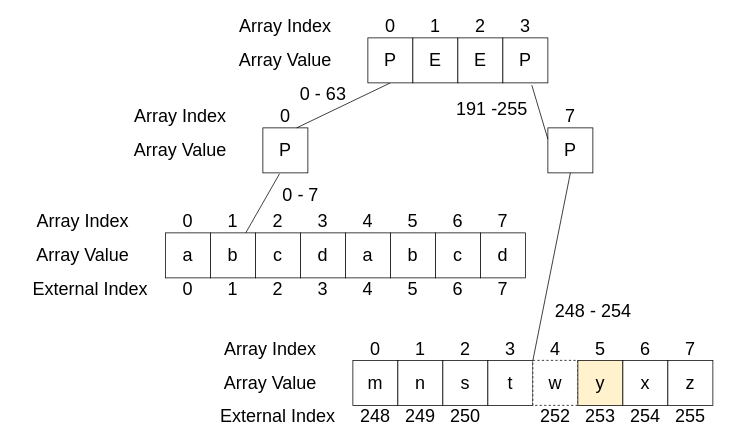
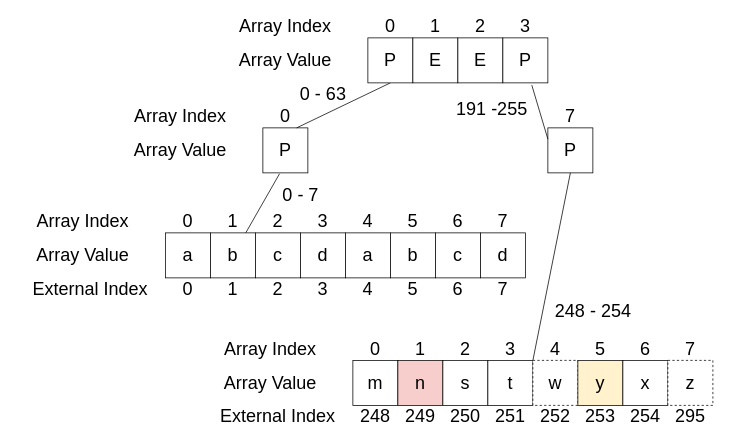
node "n": fillcolor #ffffff -> #f8cecc
node "z": style solid -> dashed
node "251": added
node "255": label "255" -> "295"
